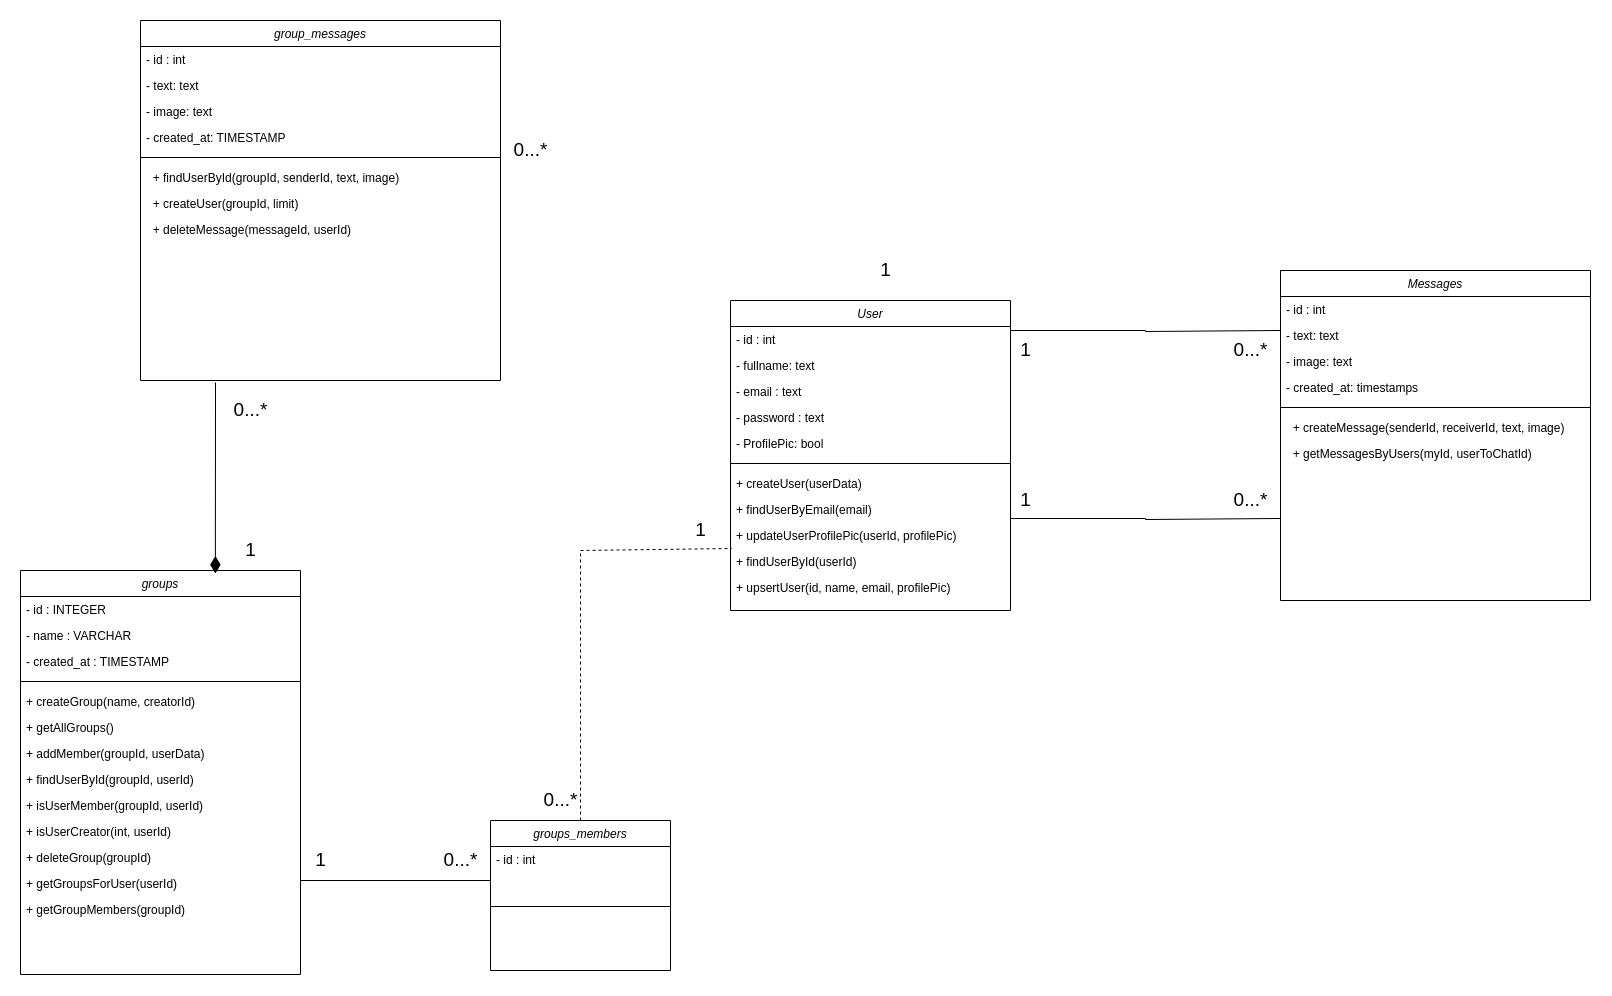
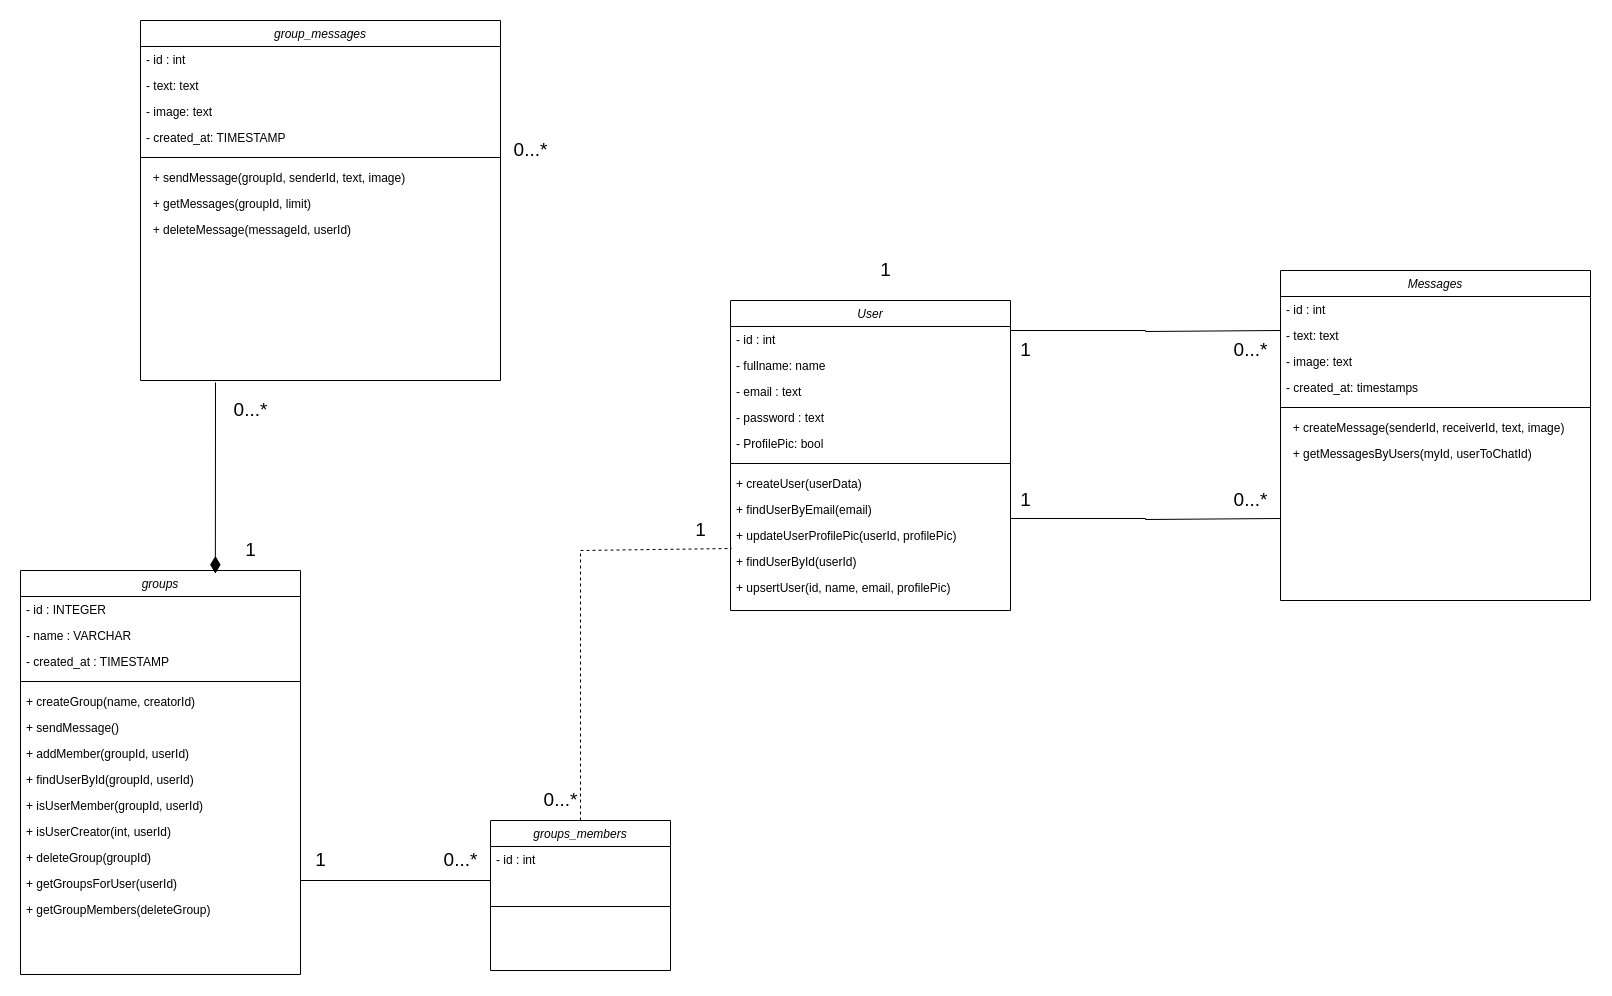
node "+ findUserById(groupId, senderId, text, image)": label "+ findUserById(groupId, senderId, text, image)" -> "+ sendMessage(groupId, senderId, text, image)"
node "+ createUser(groupId, limit)": label "+ createUser(groupId, limit)" -> "+ getMessages(groupId, limit)"
node "- fullname: text": label "- fullname: text" -> "- fullname: name"
node "+ getAllGroups()": label "+ getAllGroups()" -> "+ sendMessage()"
node "+ addMember(groupId, userData)": label "+ addMember(groupId, userData)" -> "+ addMember(groupId, userId)"
node "+ getGroupMembers(groupId)": label "+ getGroupMembers(groupId)" -> "+ getGroupMembers(deleteGroup)"
